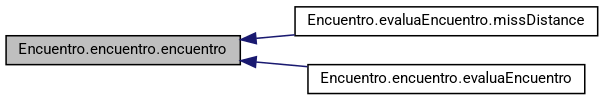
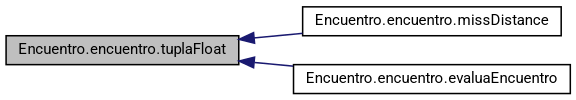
node "Encuentro.evaluaEncuentro.missDistance": label "Encuentro.evaluaEncuentro.missDistance" -> "Encuentro.encuentro.missDistance"
node "Encuentro.encuentro.encuentro": label "Encuentro.encuentro.encuentro" -> "Encuentro.encuentro.tuplaFloat"
